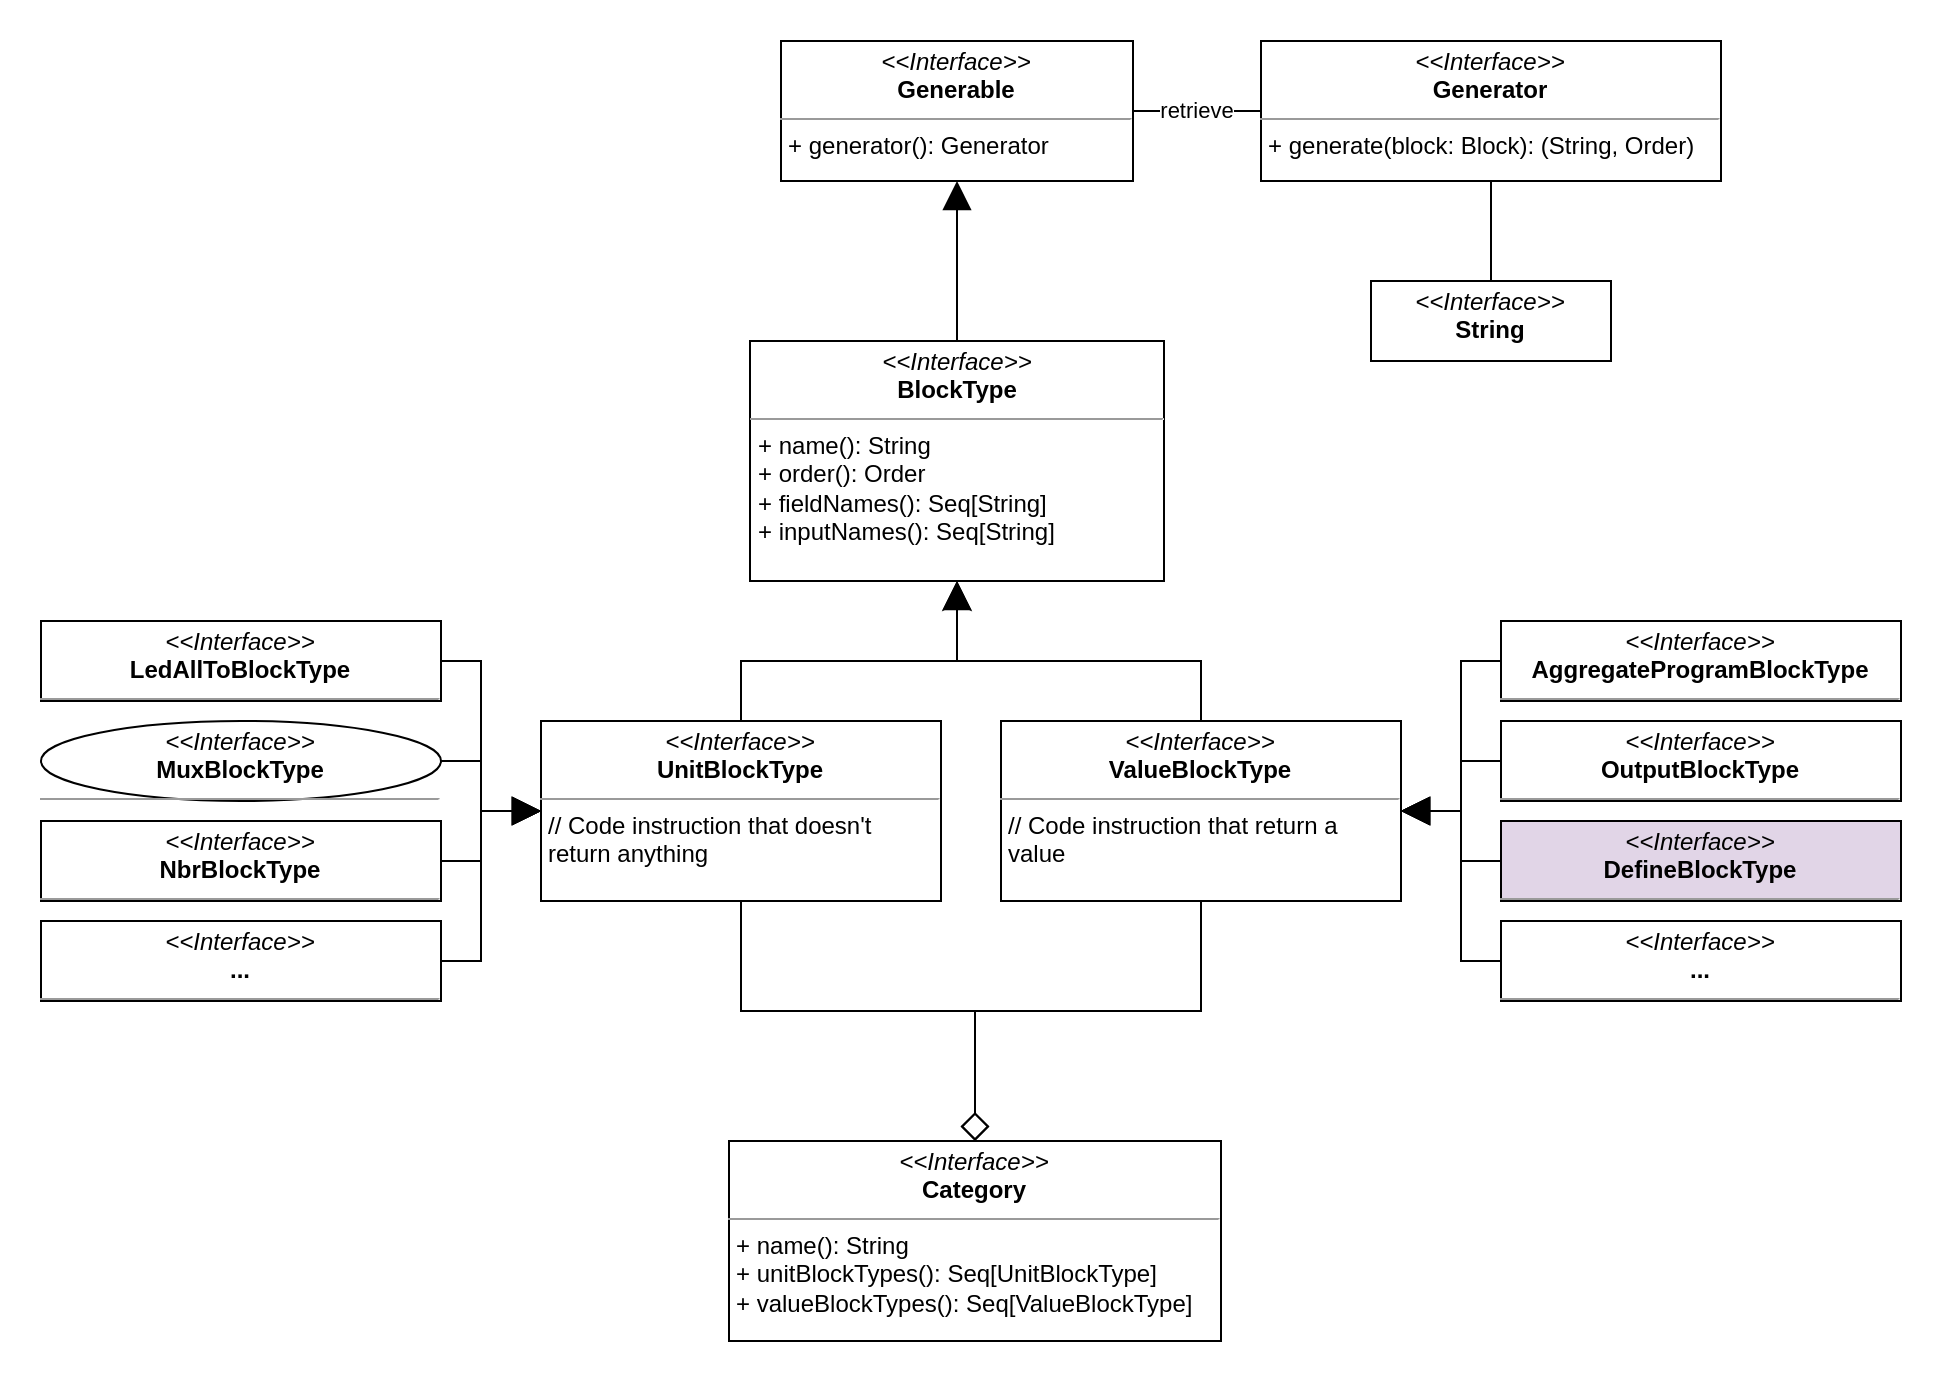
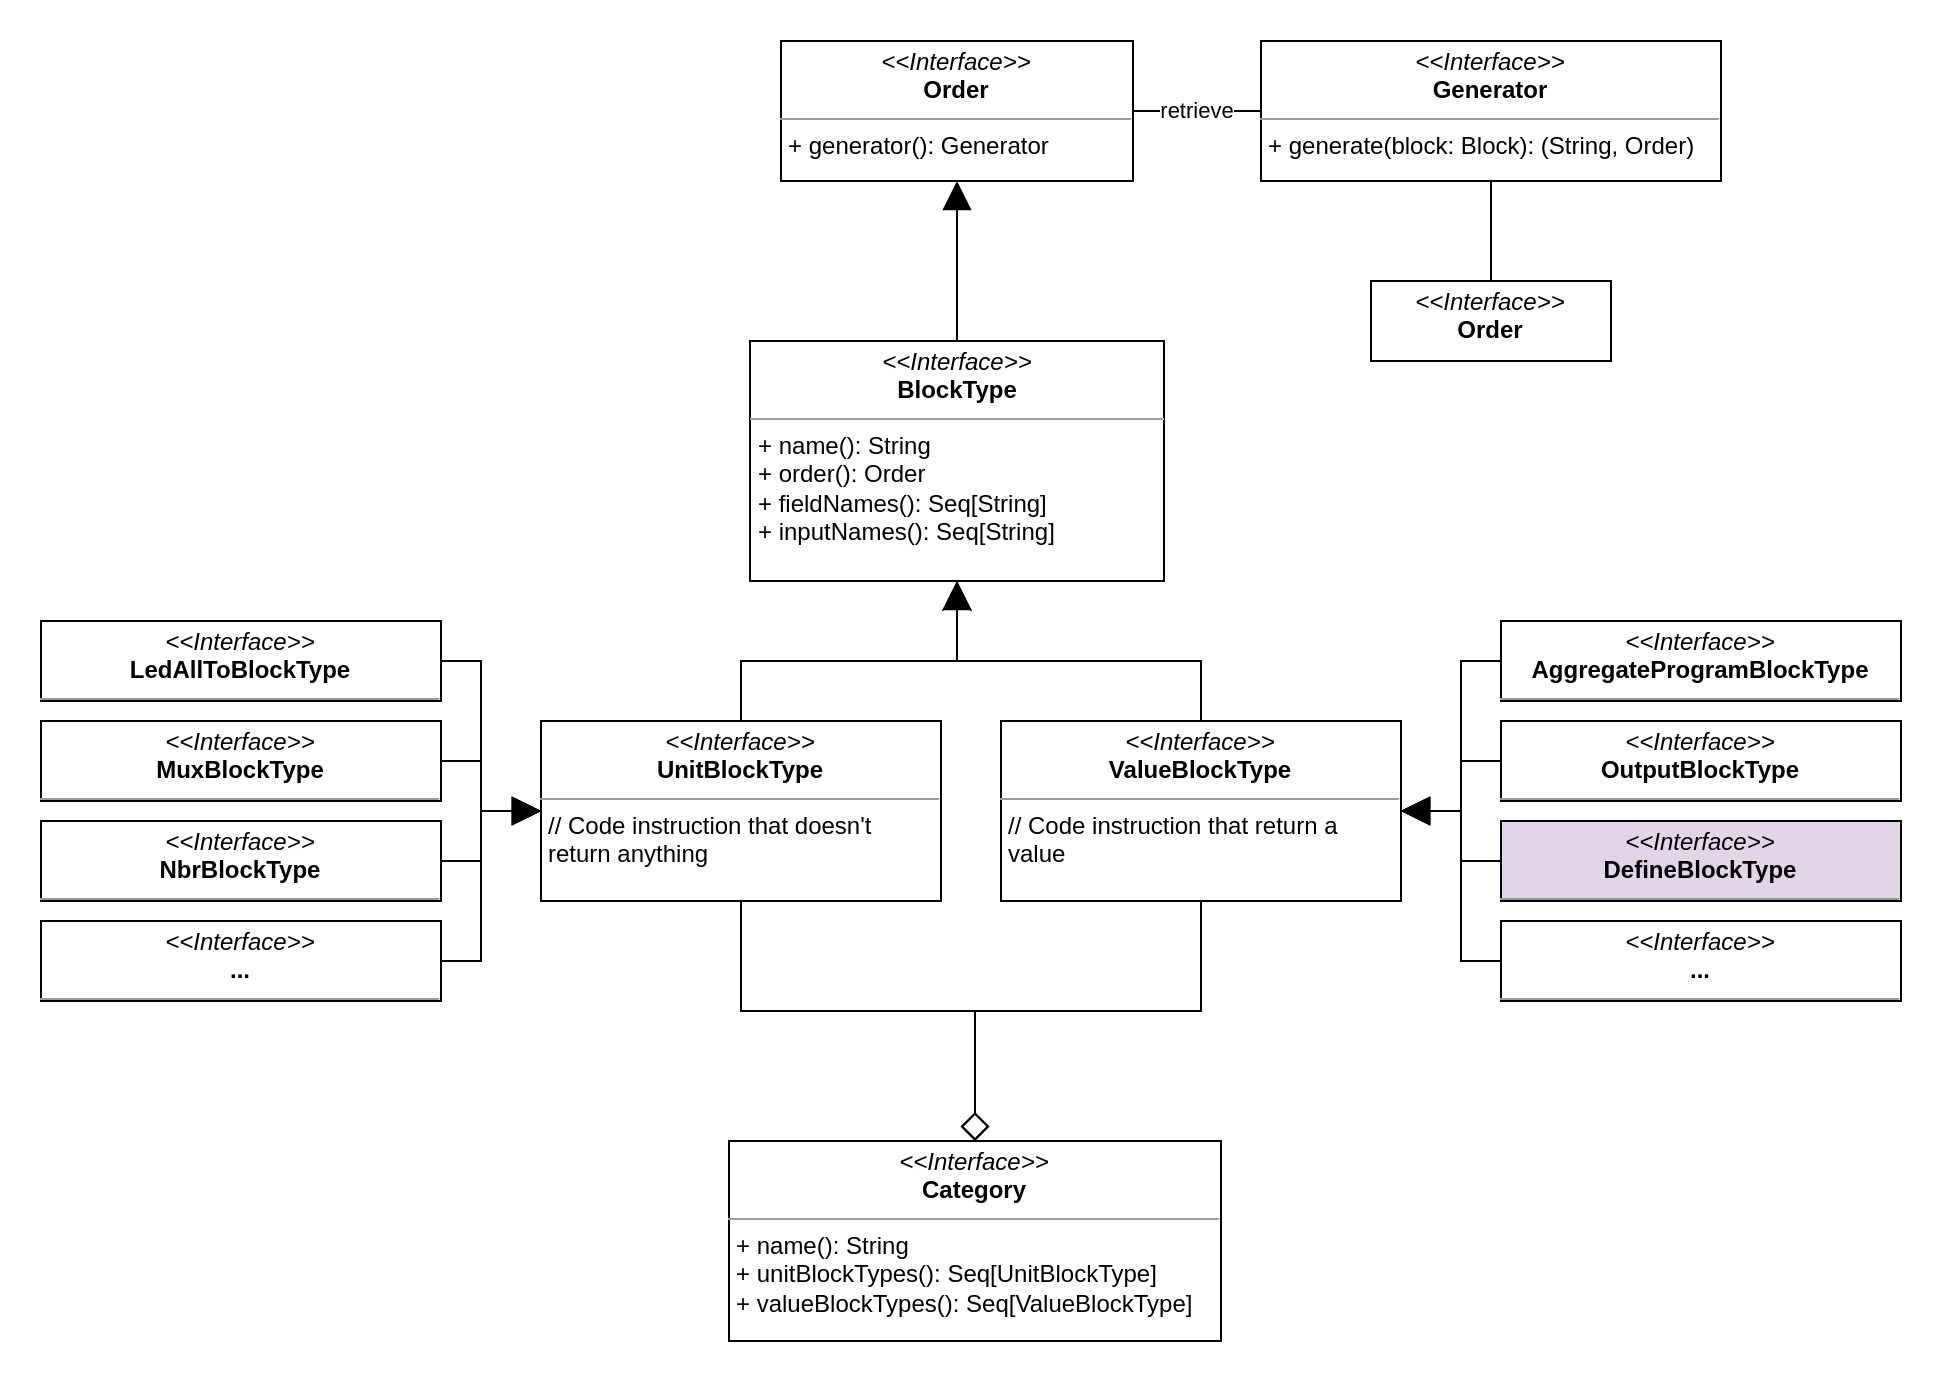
node "<<Interface>> Generable + generator(): Generator": label "<<Interface>> Generable + generator(): Generator" -> "<<Interface>> Order + generator(): Generator"
node "<<Interface>> String": label "<<Interface>> String" -> "<<Interface>> Order"
node "<<Interface>> MuxBlockType": shape ellipse -> rectangle
